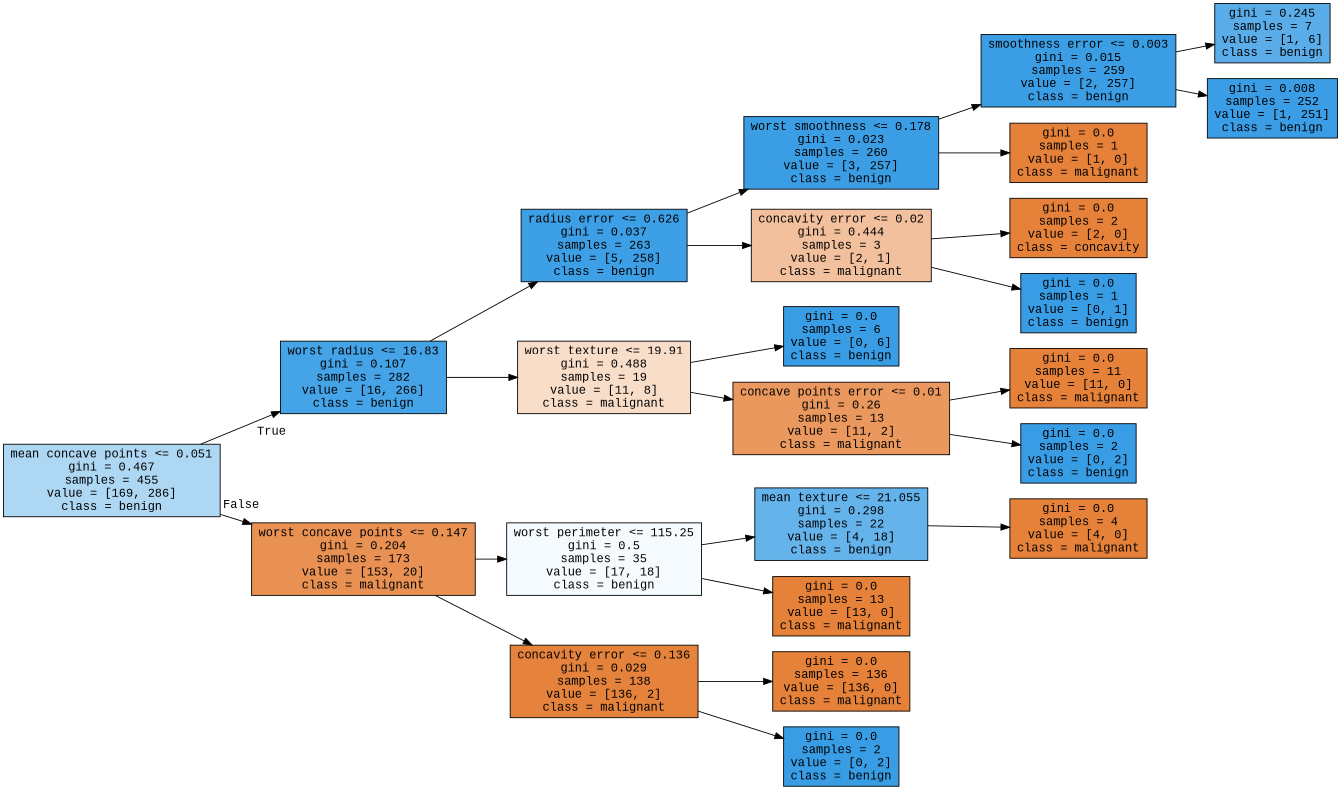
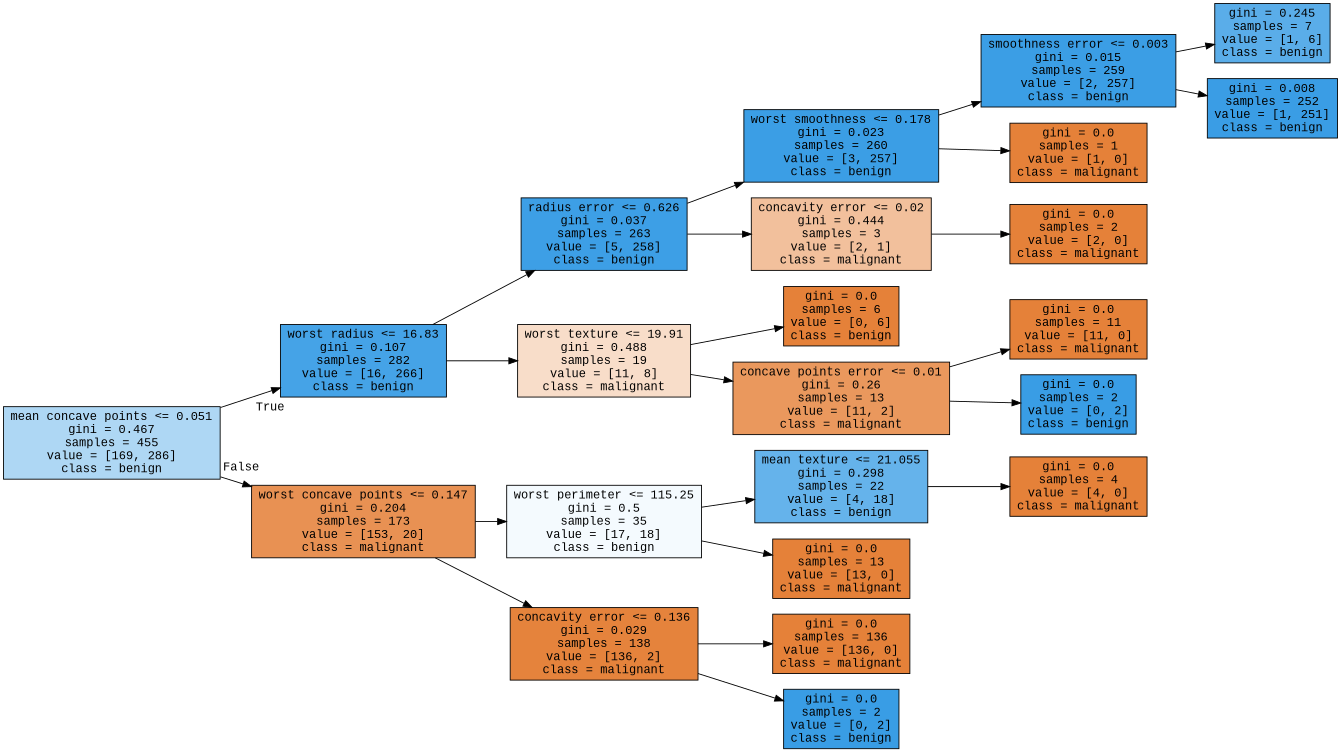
node "gini = 0.0 samples = 2 value = [2, 0] class = concavity": label "gini = 0.0 samples = 2 value = [2, 0] class = concavity" -> "gini = 0.0 samples = 2 value = [2, 0] class = malignant"
node "gini = 0.0 samples = 1 value = [0, 1] class = benign": removed
node "gini = 0.0 samples = 6 value = [0, 6] class = benign": fillcolor #399de5 -> #e58139
